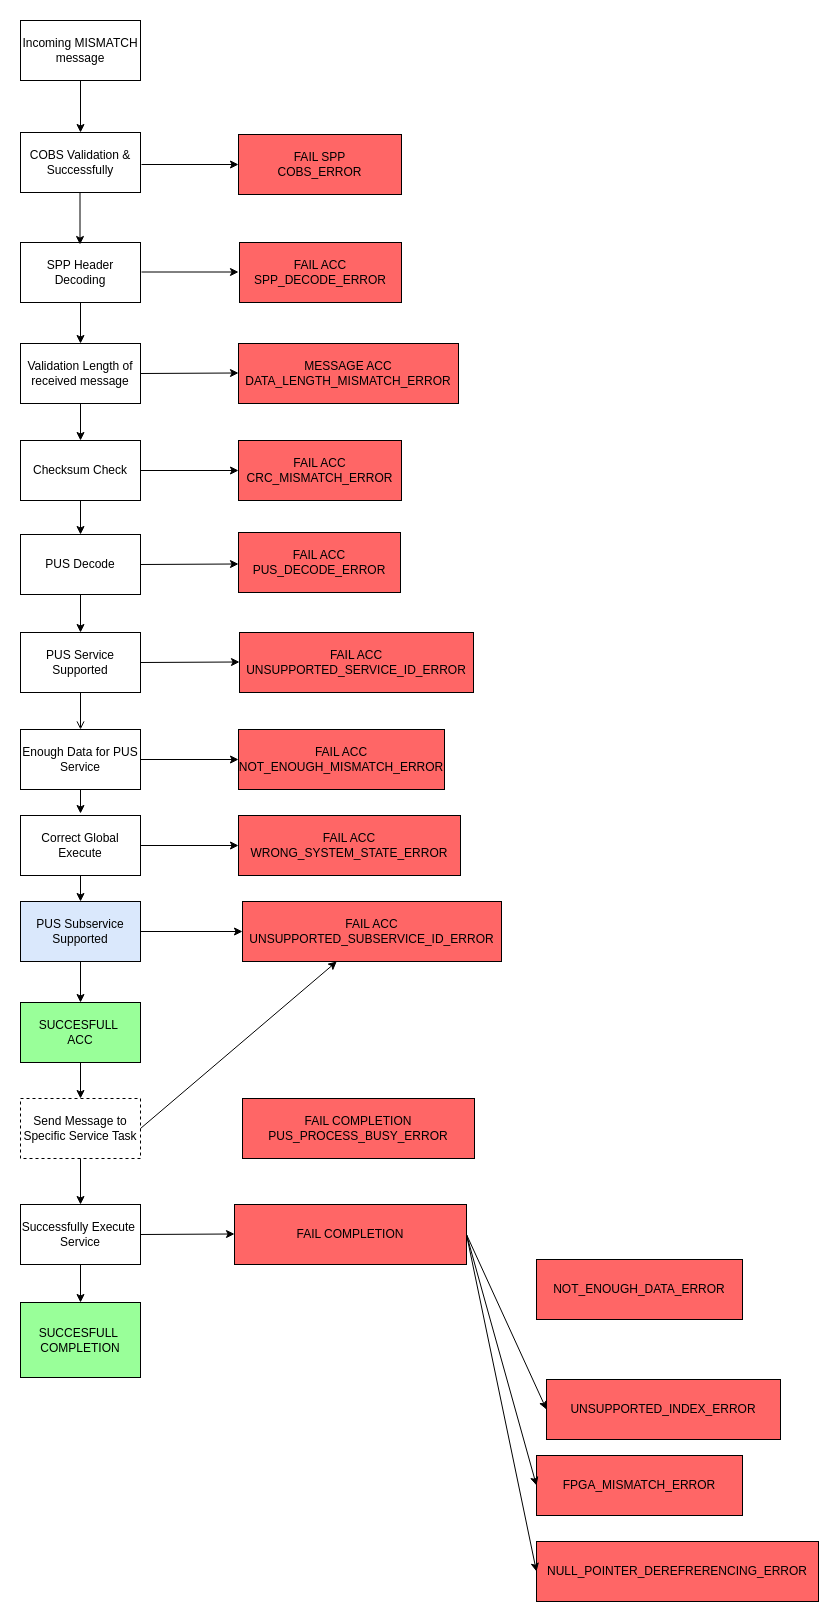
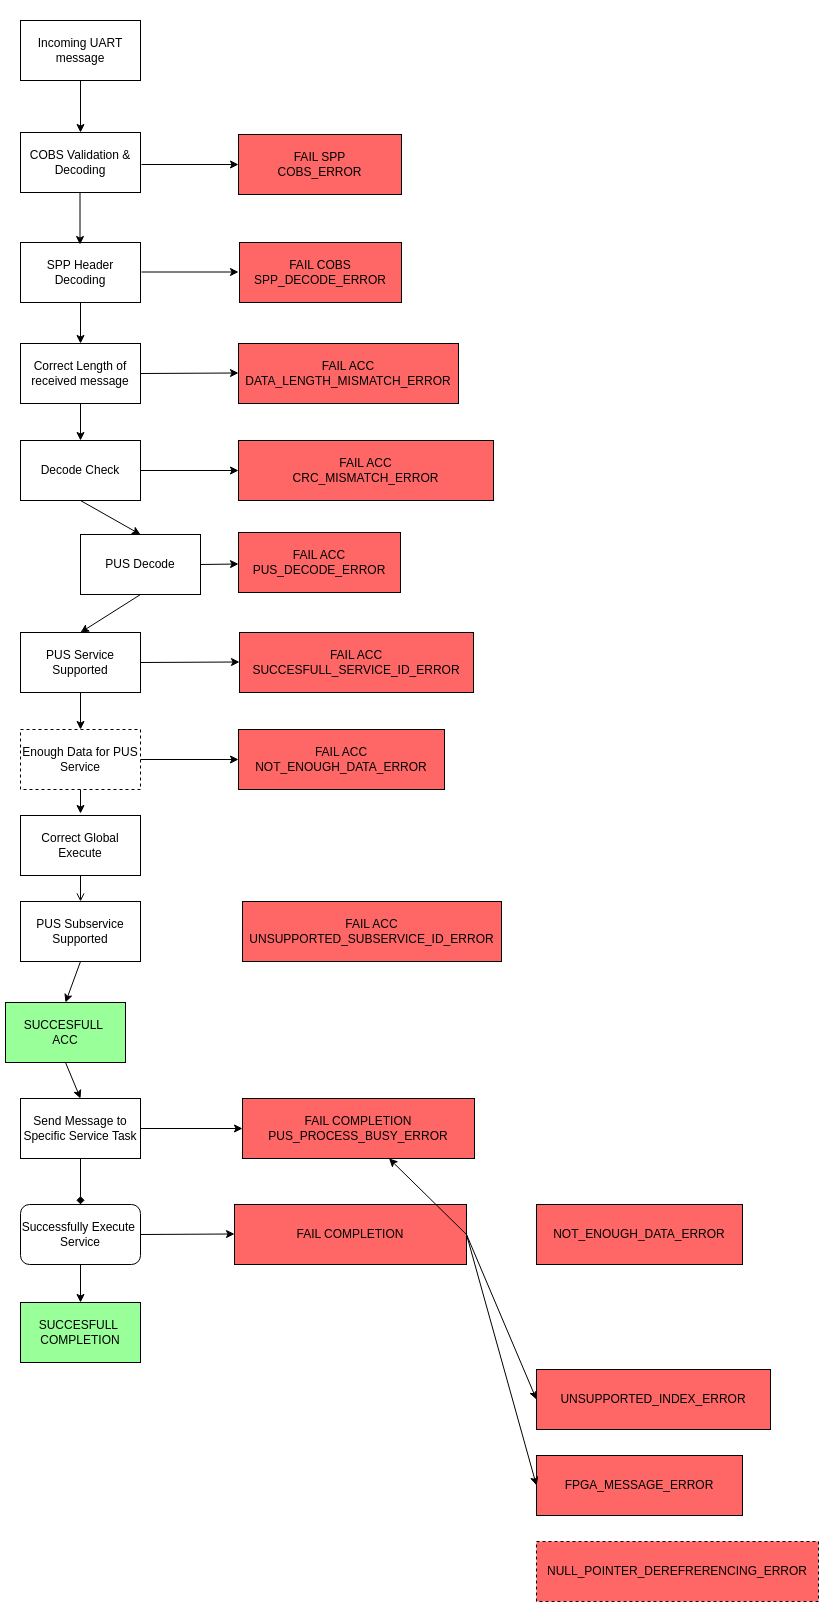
node "Incoming MISMATCH message": label "Incoming MISMATCH message" -> "Incoming UART message"
node "COBS Validation & Successfully": label "COBS Validation & Successfully" -> "COBS Validation & Decoding"
node "FAIL ACC SPP_DECODE_ERROR": label "FAIL ACC SPP_DECODE_ERROR" -> "FAIL COBS SPP_DECODE_ERROR"
node "Validation Length of received message": label "Validation Length of received message" -> "Correct Length of received message"
node "MESSAGE ACC DATA_LENGTH_MISMATCH_ERROR": label "MESSAGE ACC DATA_LENGTH_MISMATCH_ERROR" -> "FAIL ACC DATA_LENGTH_MISMATCH_ERROR"
node "Checksum Check": label "Checksum Check" -> "Decode Check"
node "FAIL ACC CRC_MISMATCH_ERROR": size 163x60 -> 255x60
node "PUS Decode": moved (81, 565) -> (141, 565)
node "FAIL ACC UNSUPPORTED_SERVICE_ID_ERROR": label "FAIL ACC UNSUPPORTED_SERVICE_ID_ERROR" -> "FAIL ACC SUCCESFULL_SERVICE_ID_ERROR"
edge "PUS Service Supported" -> "Enough Data for PUS Service": arrowhead open -> classic
node "Enough Data for PUS Service": style solid -> dashed
node "FAIL ACC NOT_ENOUGH_MISMATCH_ERROR": label "FAIL ACC NOT_ENOUGH_MISMATCH_ERROR" -> "FAIL ACC NOT_ENOUGH_DATA_ERROR"
edge "Correct Global Execute" -> "FAIL ACC WRONG_SYSTEM_STATE_ERROR": removed
node "FAIL ACC WRONG_SYSTEM_STATE_ERROR": removed
edge "Correct Global Execute" -> "PUS Subservice Supported": arrowhead classic -> open
node "PUS Subservice Supported": fillcolor #dae8fc -> #ffffff
edge "PUS Subservice Supported" -> "FAIL ACC UNSUPPORTED_SUBSERVICE_ID_ERROR": removed
node "SUCCESFULL ACC": moved (81, 1033) -> (66, 1033)
edge "Send Message to Specific Service Task" -> "FAIL ACC UNSUPPORTED_SUBSERVICE_ID_ERROR": now "Send Message to Specific Service Task" -> "FAIL COMPLETION PUS_PROCESS_BUSY_ERROR"
node "Send Message to Specific Service Task": style dashed -> solid
edge "Send Message to Specific Service Task" -> "Successfully Execute Service": arrowhead classic -> diamond
node "Successfully Execute Service": shape rectangle -> rounded rectangle
node "NOT_ENOUGH_DATA_ERROR": moved (640, 1290) -> (640, 1235)
node "SUCCESFULL COMPLETION": size 120x75 -> 120x60
node "UNSUPPORTED_INDEX_ERROR": moved (664, 1410) -> (654, 1400)
edge "FAIL COMPLETION" -> "NULL_POINTER_DEREFRERENCING_ERROR": now "FAIL COMPLETION" -> "FAIL COMPLETION PUS_PROCESS_BUSY_ERROR"
node "FPGA_MISMATCH_ERROR": label "FPGA_MISMATCH_ERROR" -> "FPGA_MESSAGE_ERROR"
node "NULL_POINTER_DEREFRERENCING_ERROR": style solid -> dashed
